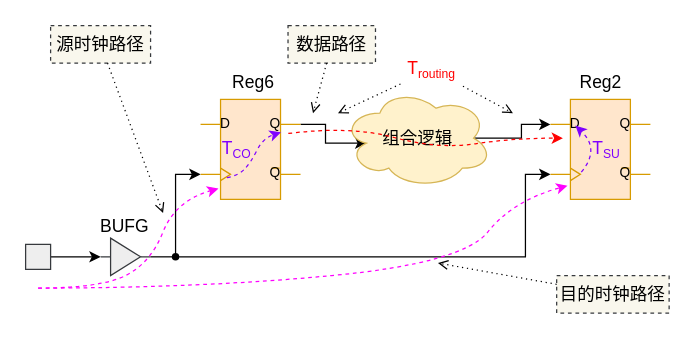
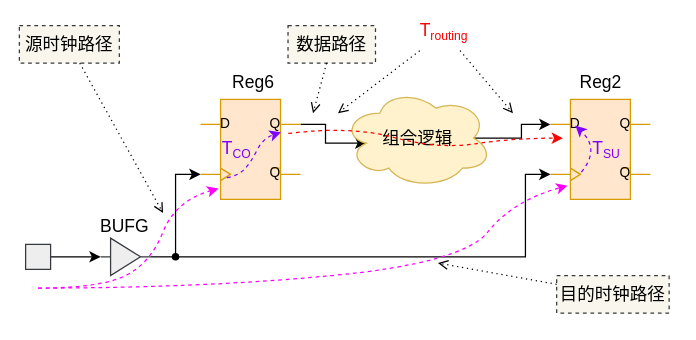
node "源时钟路径": moved (101, 44) -> (69, 44)
node "Trouting": moved (432, 69) -> (444, 32)
